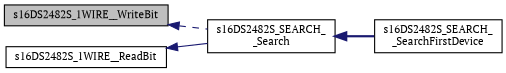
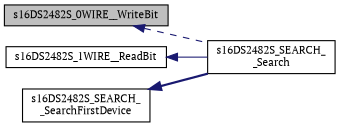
node "s16DS2482S_1WIRE__WriteBit": label "s16DS2482S_1WIRE__WriteBit" -> "s16DS2482S_0WIRE__WriteBit"
edge "s16DS2482S_SEARCH_ _SearchFirstDevice" -> "s16DS2482S_SEARCH_ _Search": reversed
